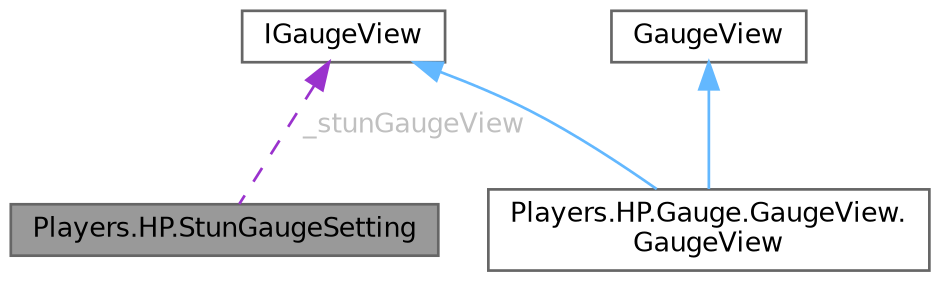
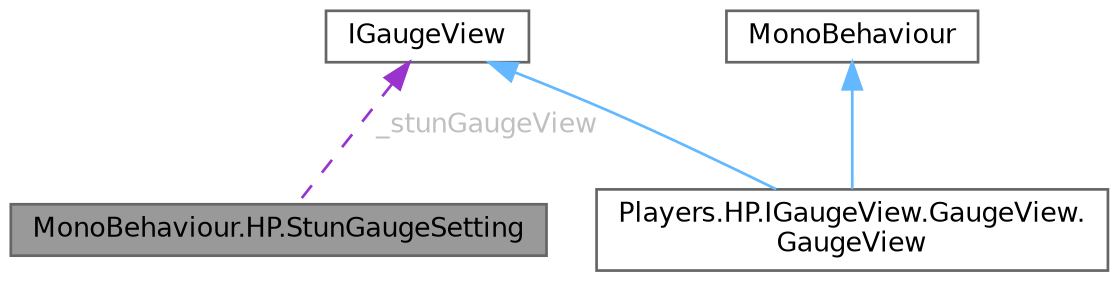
node "GaugeView": label "GaugeView" -> "MonoBehaviour"
node "Players.HP.StunGaugeSetting": label "Players.HP.StunGaugeSetting" -> "MonoBehaviour.HP.StunGaugeSetting"
node "Players.HP.Gauge.GaugeView. GaugeView": label "Players.HP.Gauge.GaugeView. GaugeView" -> "Players.HP.IGaugeView.GaugeView. GaugeView"
